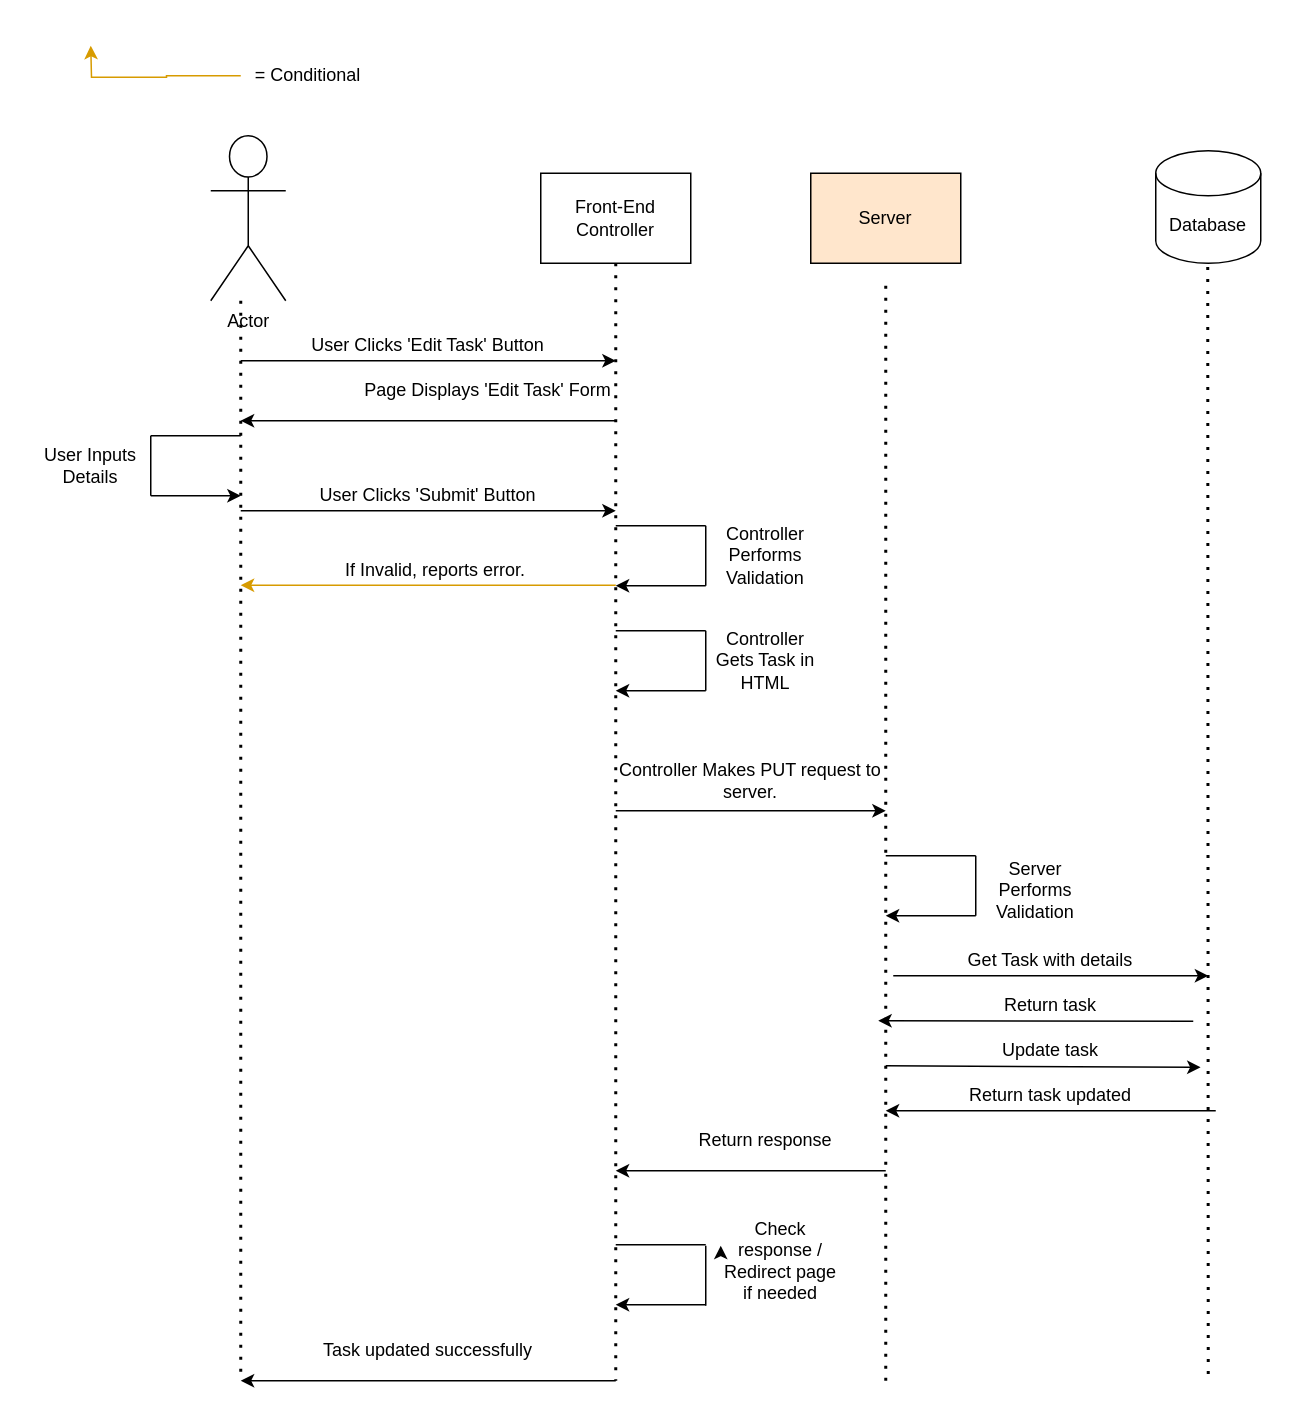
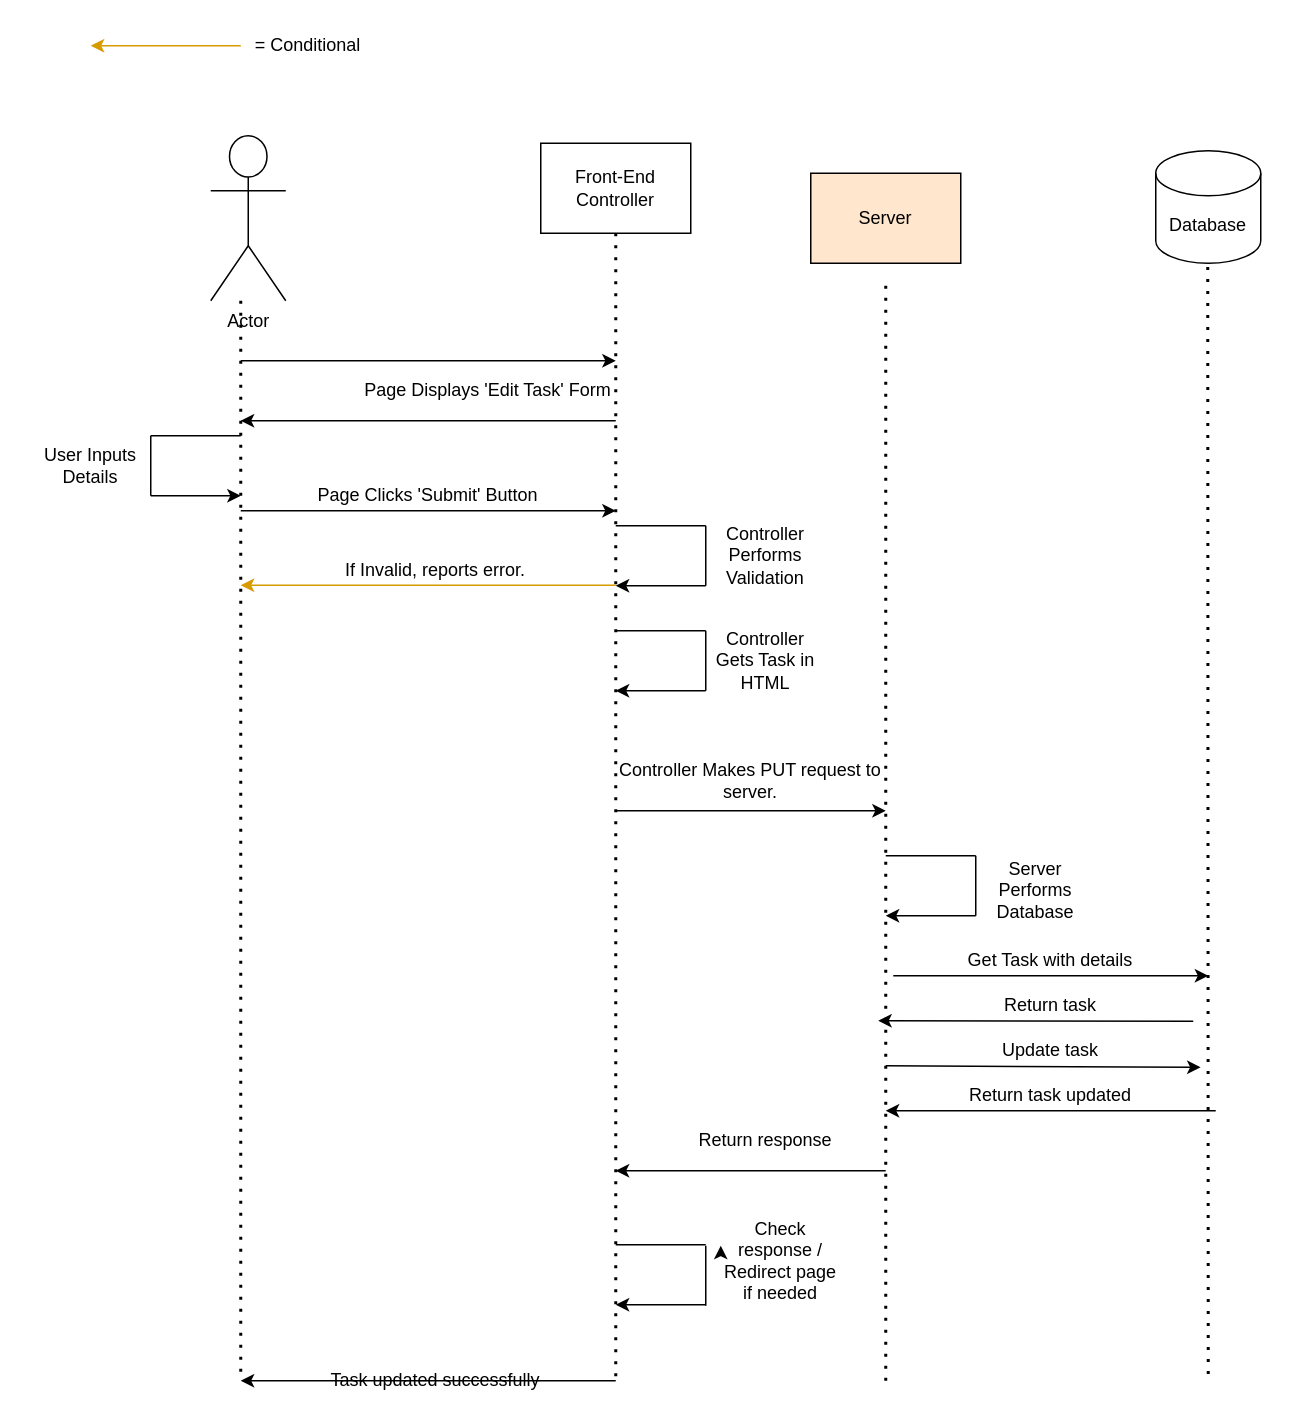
node "= Conditional": moved (308, 76) -> (308, 46)
node "Front-End Controller": moved (616, 218) -> (616, 188)
node "User Clicks 'Edit Task' Button": removed
node "User Clicks 'Submit' Button": label "User Clicks 'Submit' Button" -> "Page Clicks 'Submit' Button"
node "Server Performs Validation": label "Server Performs Validation" -> "Server Performs Database"
node "Task updated successfully": moved (428, 1351) -> (436, 1381)
